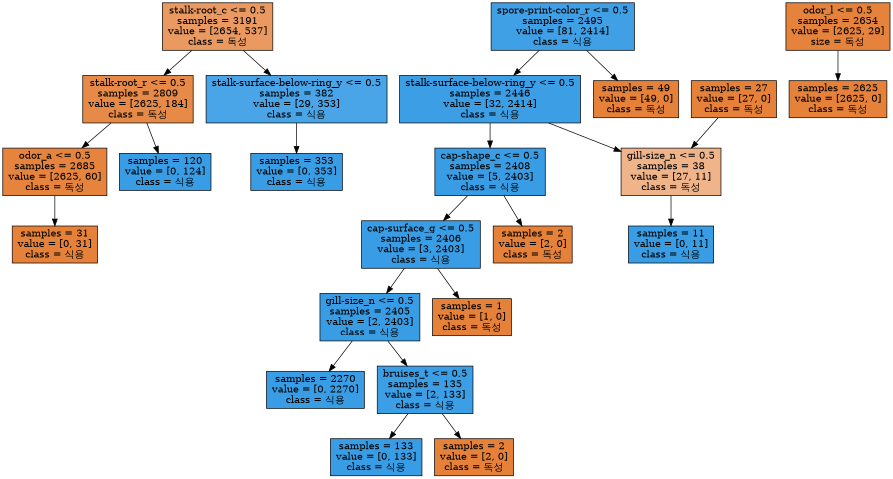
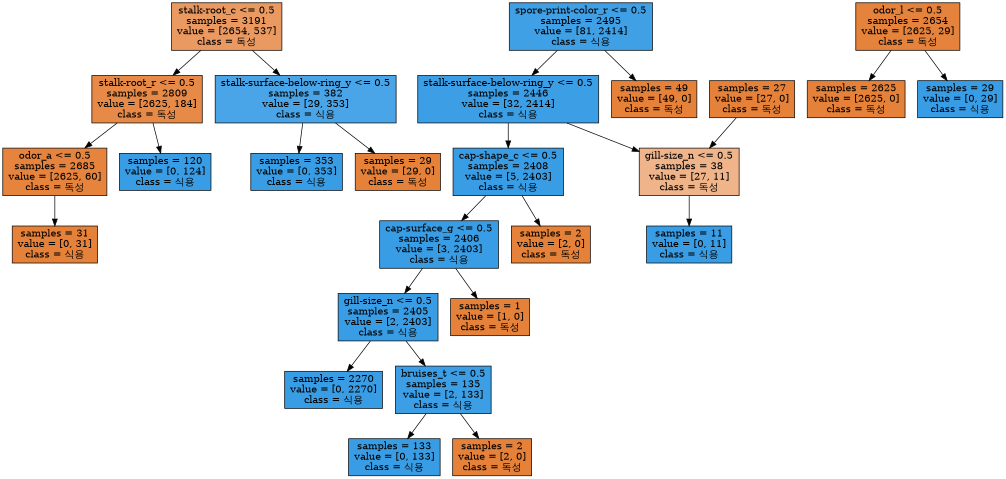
node "odor_l <= 0.5 samples = 2654 value = [2625, 29] size = 독성": label "odor_l <= 0.5 samples = 2654 value = [2625, 29] size = 독성" -> "odor_l <= 0.5 samples = 2654 value = [2625, 29] class = 독성"
node "samples = 29 value = [0, 29] class = 식용": added
node "samples = 29 value = [29, 0] class = 독성": added
